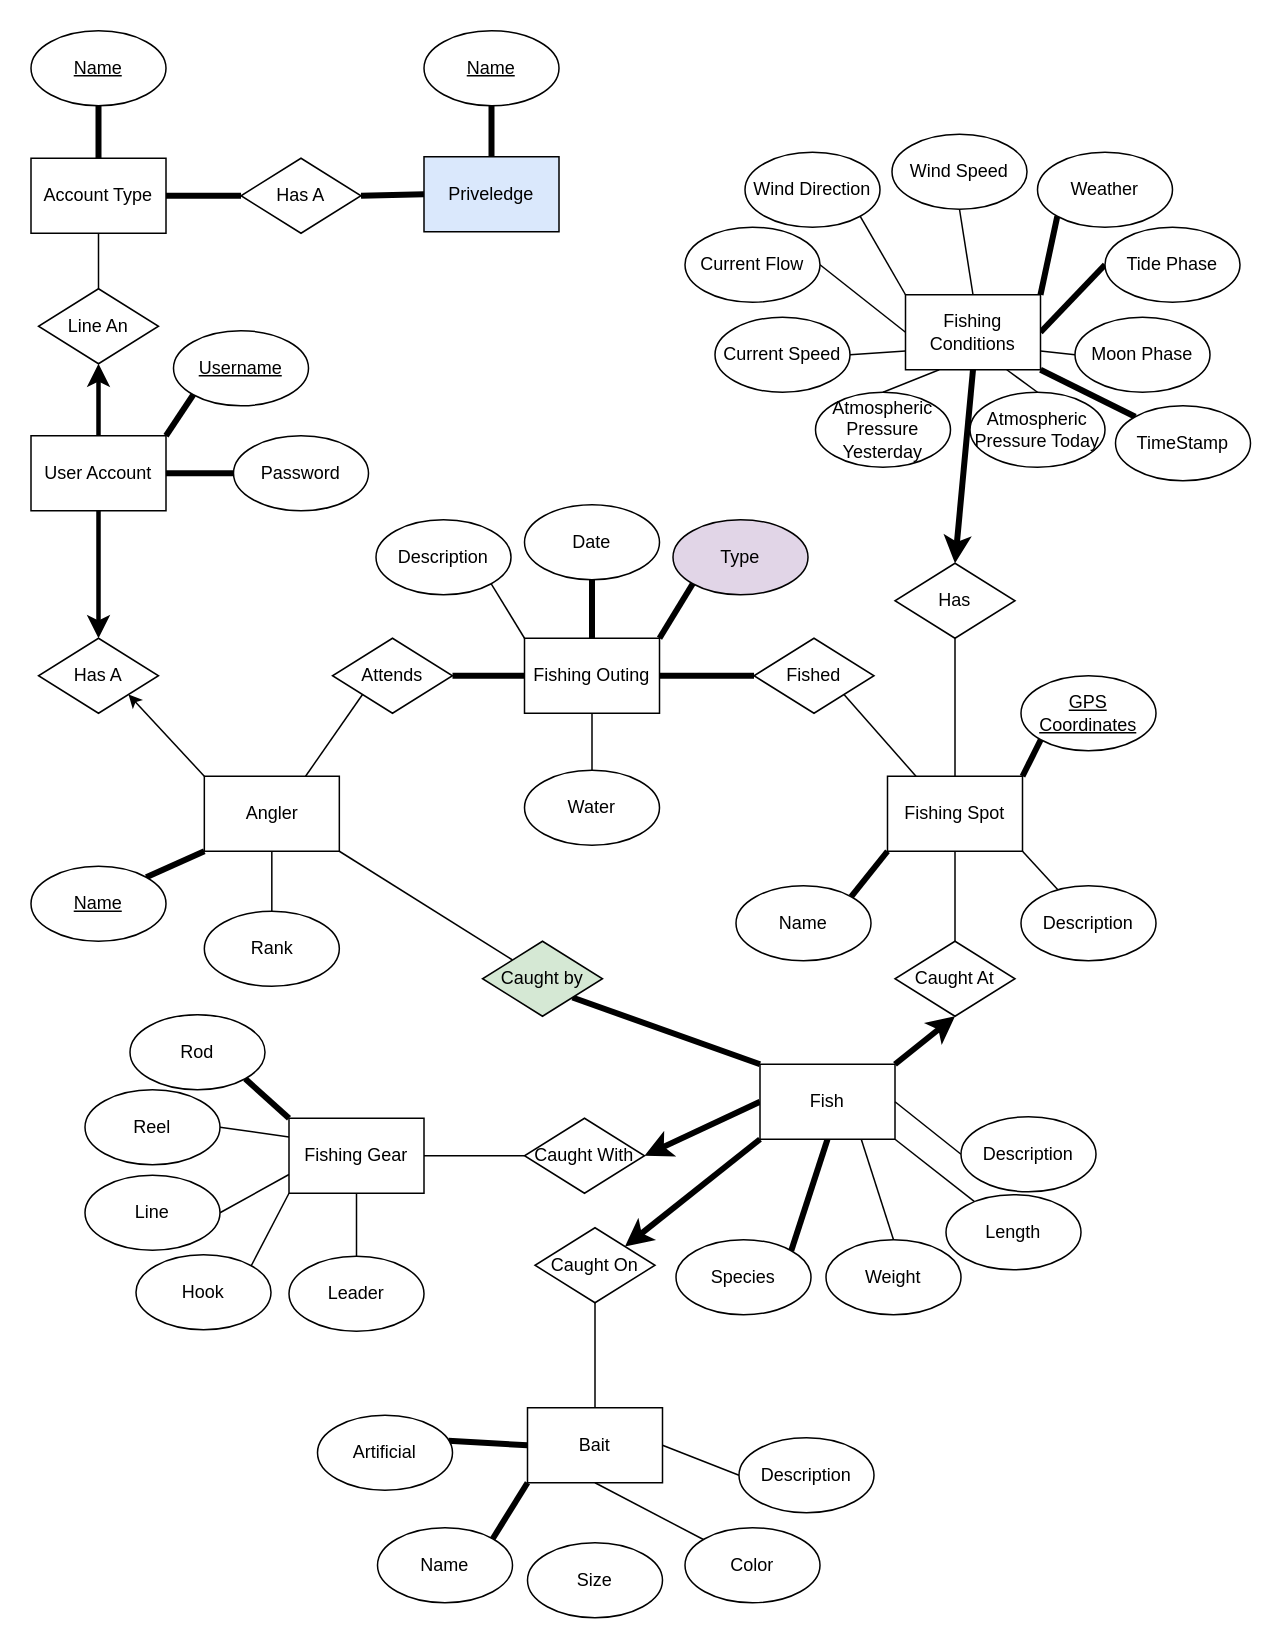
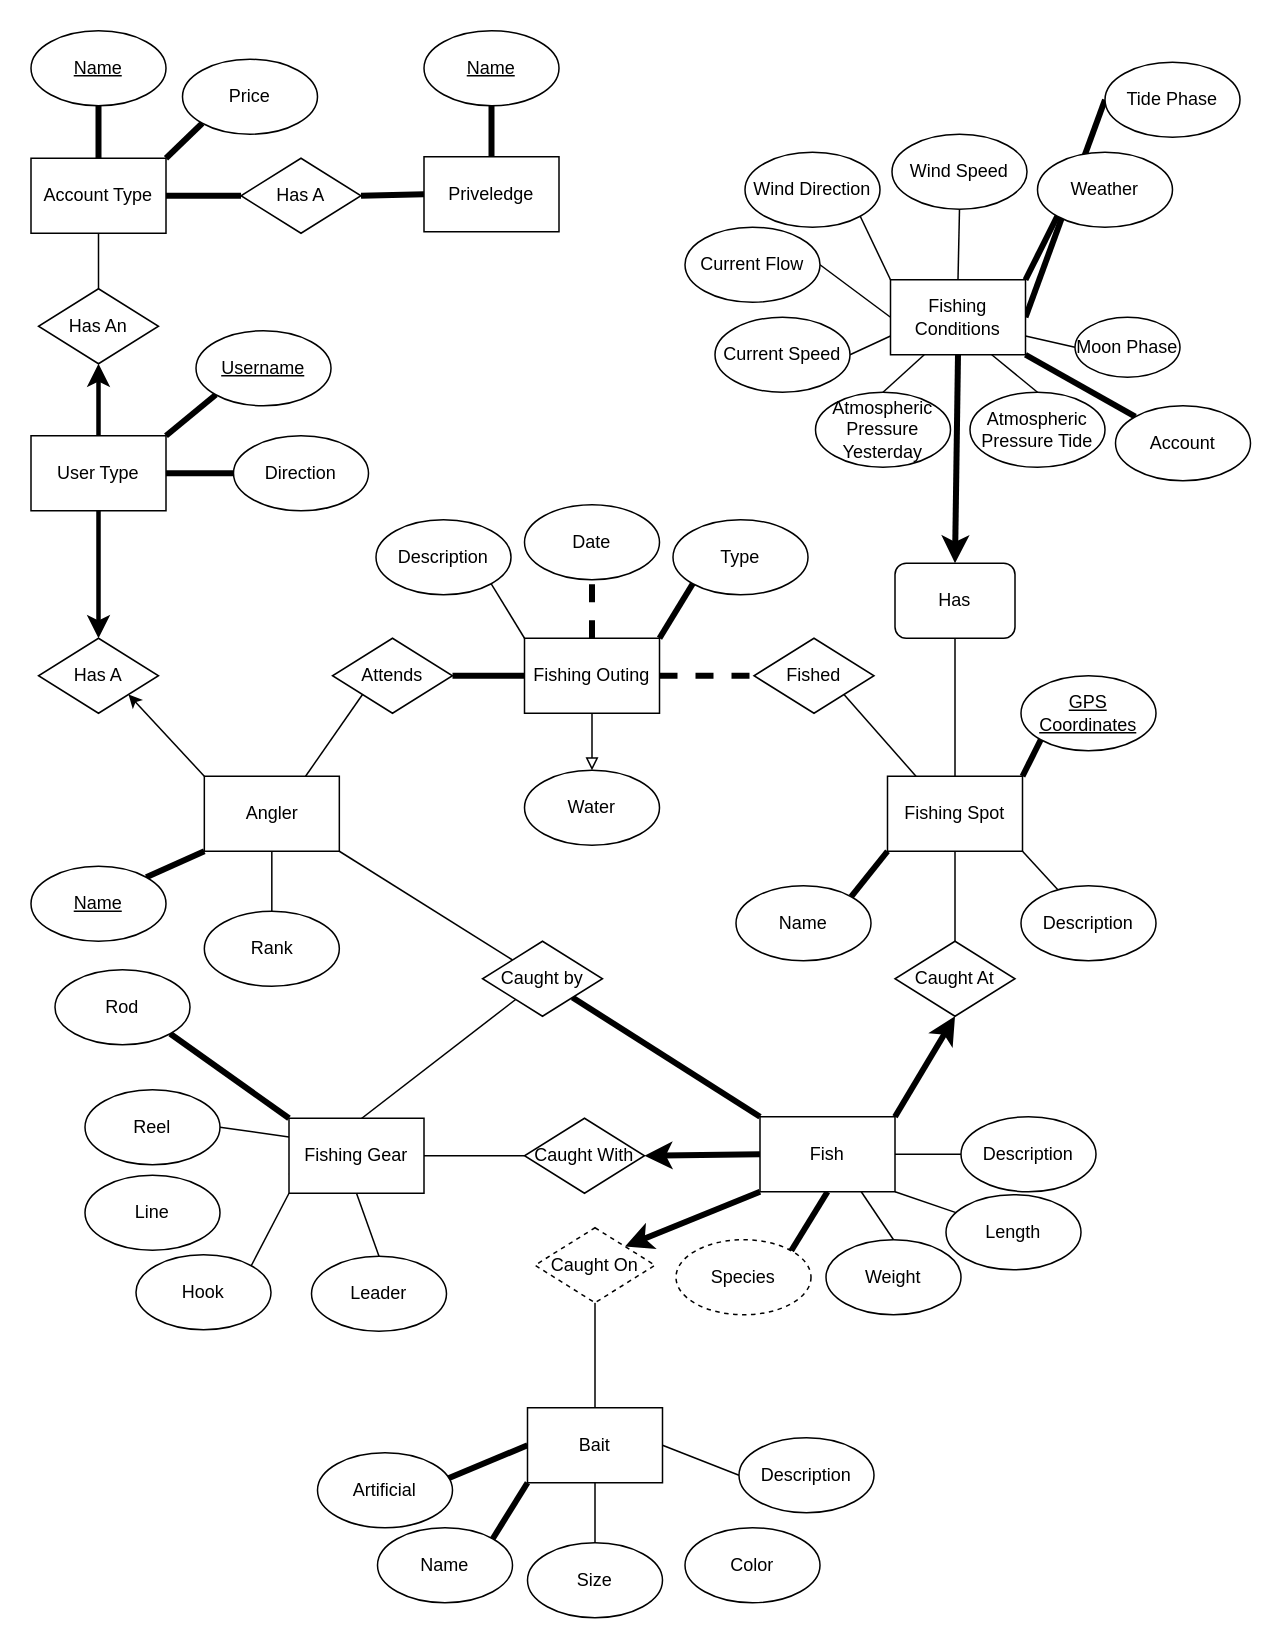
node "Price": added
edge "Price" -- "Account Type": added
node "Priveledge": fillcolor #dae8fc -> #ffffff
node "Tide Phase": moved (1172, 265) -> (1172, 100)
node "Line An": label "Line An" -> "Has An"
node "Fishing Conditions": moved (973, 332) -> (958, 317)
node "Moon Phase": size 135x75 -> 105x60
node "Username": moved (241, 368) -> (263, 368)
node "Atmospheric Pressure Today": label "Atmospheric Pressure Today" -> "Atmospheric Pressure Tide"
node "TimeStamp": label "TimeStamp" -> "Account"
node "User Account": label "User Account" -> "User Type"
node "Password": label "Password" -> "Direction"
node "Type": fillcolor #e1d5e7 -> #ffffff
node "Has": shape diamond -> rounded rectangle
edge "Date" -- "Fishing Outing": style solid -> dashed
edge "Fishing Outing" -- "Fished": style solid -> dashed
edge "Fishing Outing" -- "Water": arrowhead none -> block
node "Caught by": fillcolor #d5e8d4 -> #ffffff
node "Rod": moved (197, 1052) -> (122, 1007)
node "Fish": moved (827, 1102) -> (827, 1154)
edge "Fishing Gear" -- "Line": now "Fishing Gear" -- "Caught by"
node "Caught On": style solid -> dashed
node "Species": style solid -> dashed
node "Leader": moved (356, 1294) -> (379, 1294)
node "Artificial": moved (385, 1453) -> (385, 1490)
edge "Bait" -- "Color": now "Bait" -- "Size"
